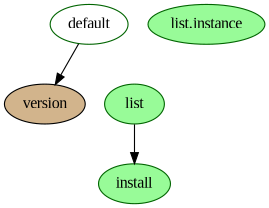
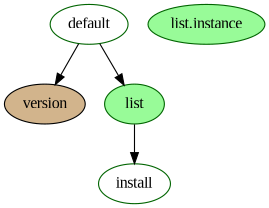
edge "default" -> "list": added
node "install": fillcolor palegreen -> white
